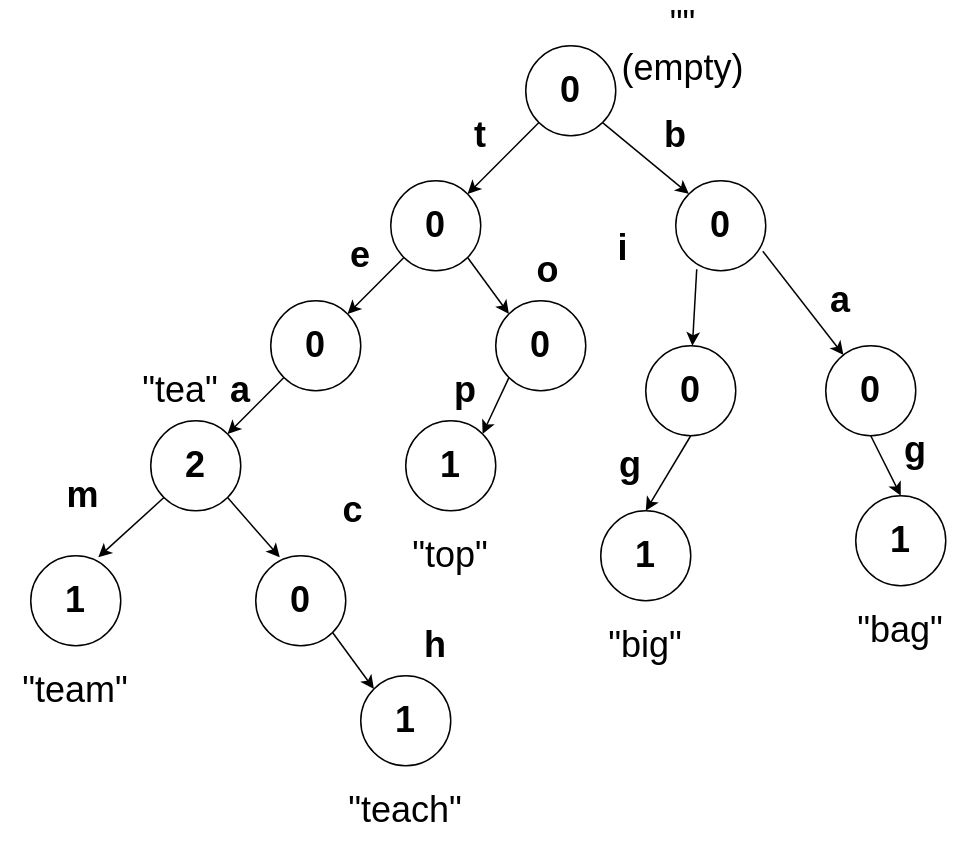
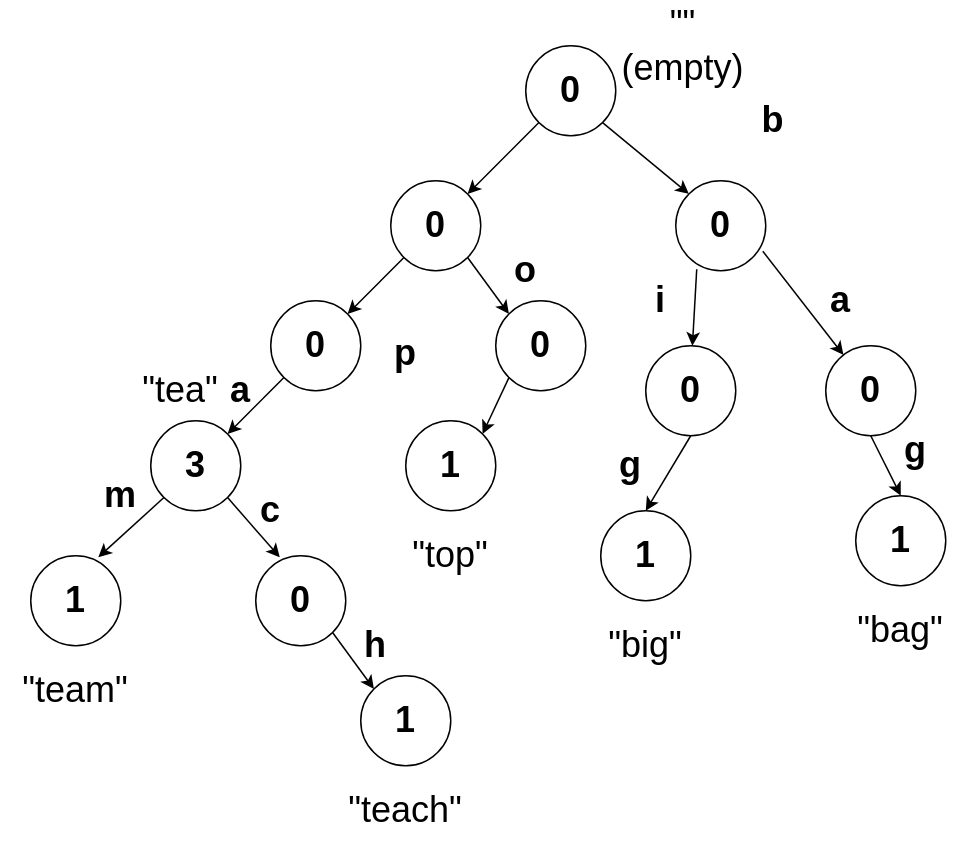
node "t": removed
node "b": moved (676, 136) -> (773, 121)
node "i": moved (623, 248) -> (661, 301)
node "e": removed
node "o": moved (548, 271) -> (526, 271)
node "p": moved (466, 391) -> (406, 353)
node "2": label "2" -> "3"
node "m": moved (83, 496) -> (121, 496)
node "c": moved (353, 511) -> (271, 511)
node "h": moved (436, 646) -> (376, 646)
